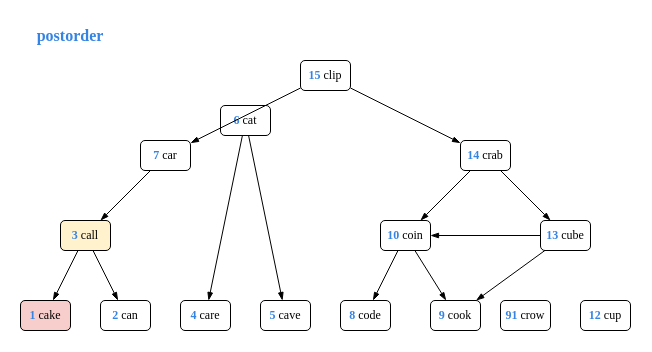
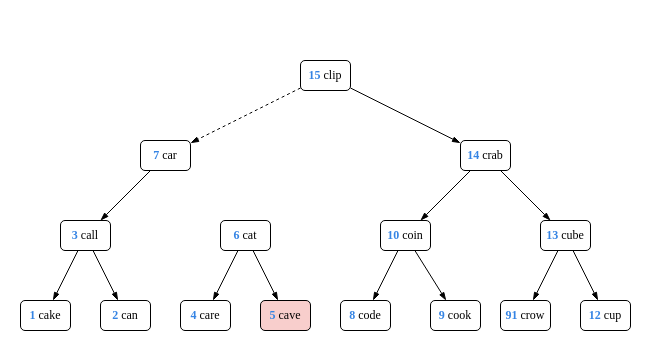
node "postorder": removed
edge "15 clip" -> "7 car": style solid -> dashed
node "6 cat": moved (246, 121) -> (246, 236)
node "3 call": fillcolor #fff2cc -> #ffffff
edge "13 cube" -> "10 coin": now "13 cube" -> "12 cup"
edge "13 cube" -> "9 cook": now "13 cube" -> "91 crow"
node "1 cake": fillcolor #f8cecc -> #ffffff
node "5 cave": fillcolor #ffffff -> #f8cecc
